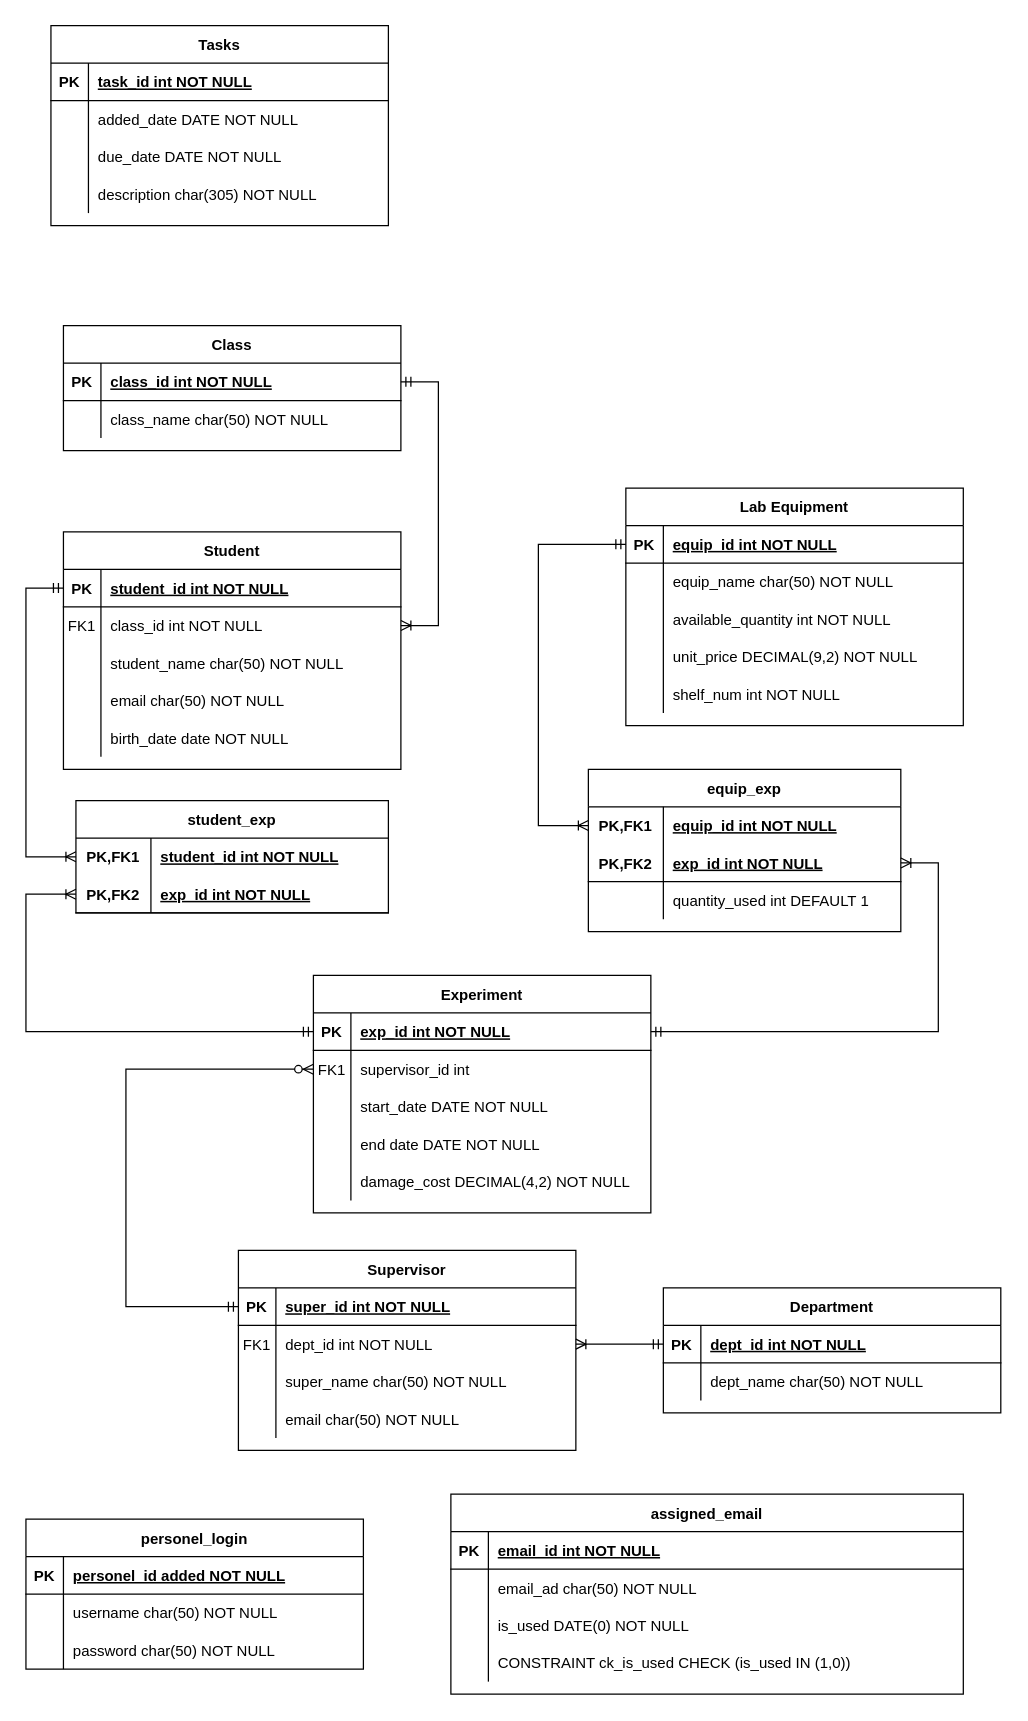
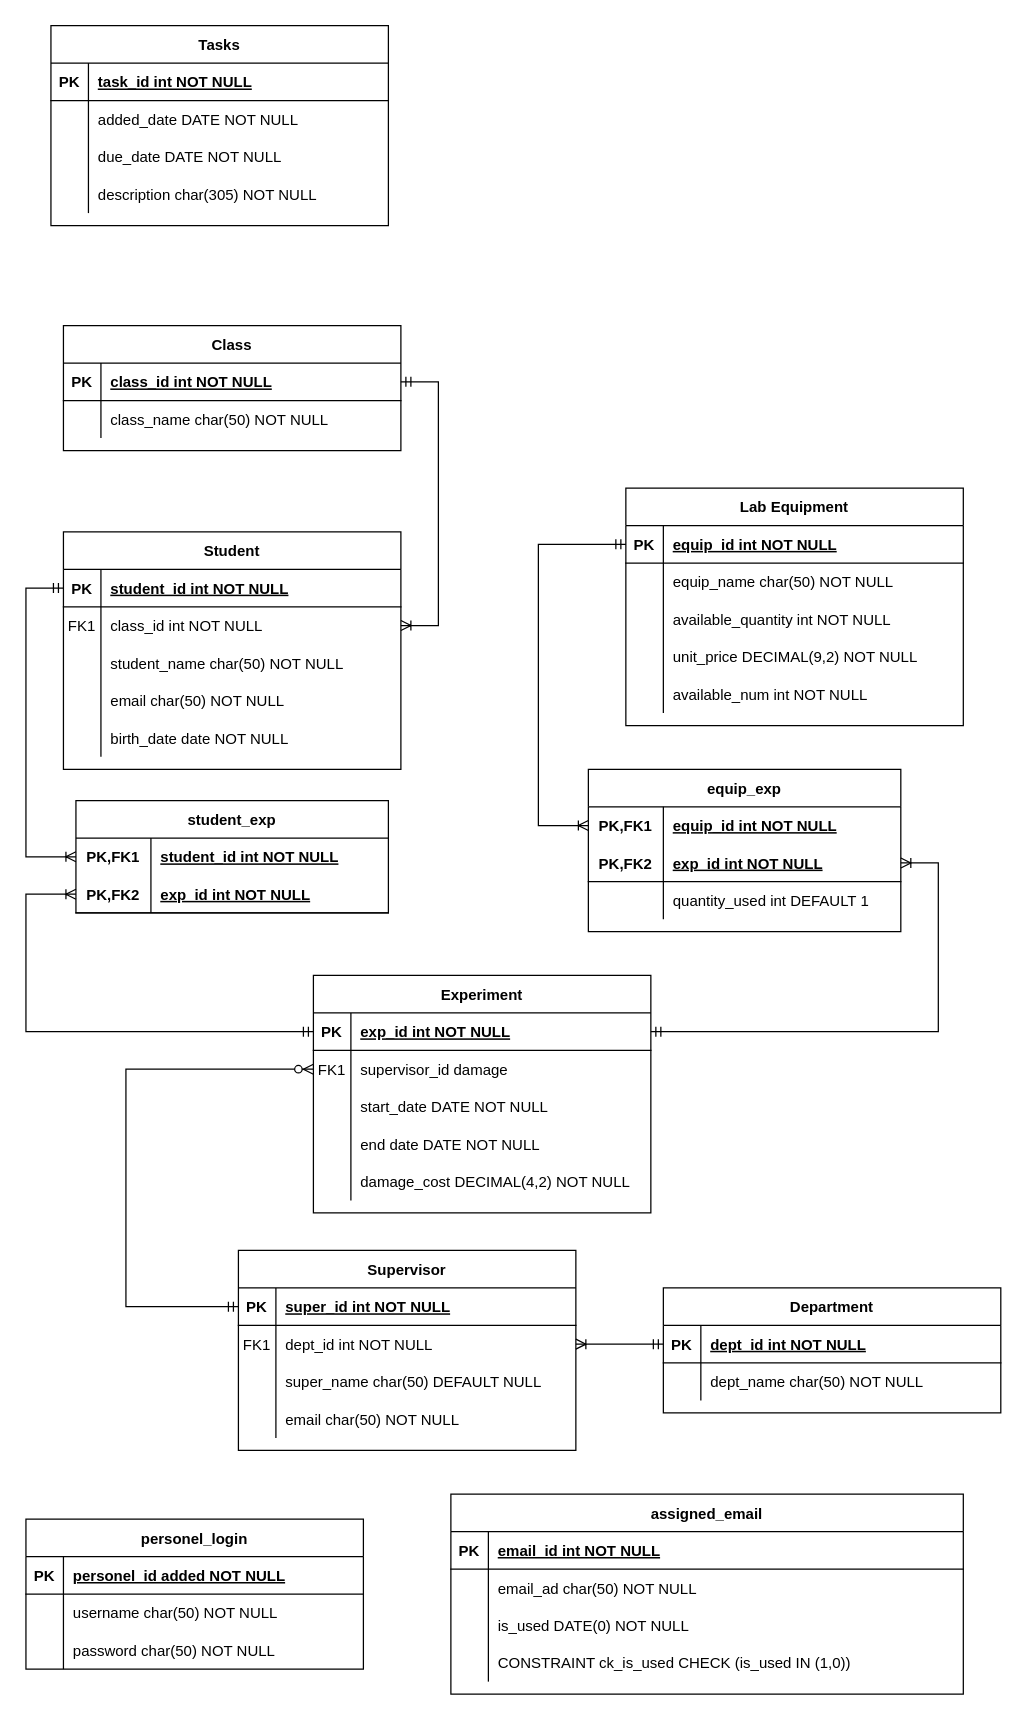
node "shelf_num int NOT NULL": label "shelf_num int NOT NULL" -> "available_num int NOT NULL"
node "supervisor_id int": label "supervisor_id int" -> "supervisor_id damage"
node "super_name char(50) NOT NULL": label "super_name char(50) NOT NULL" -> "super_name char(50) DEFAULT NULL"
